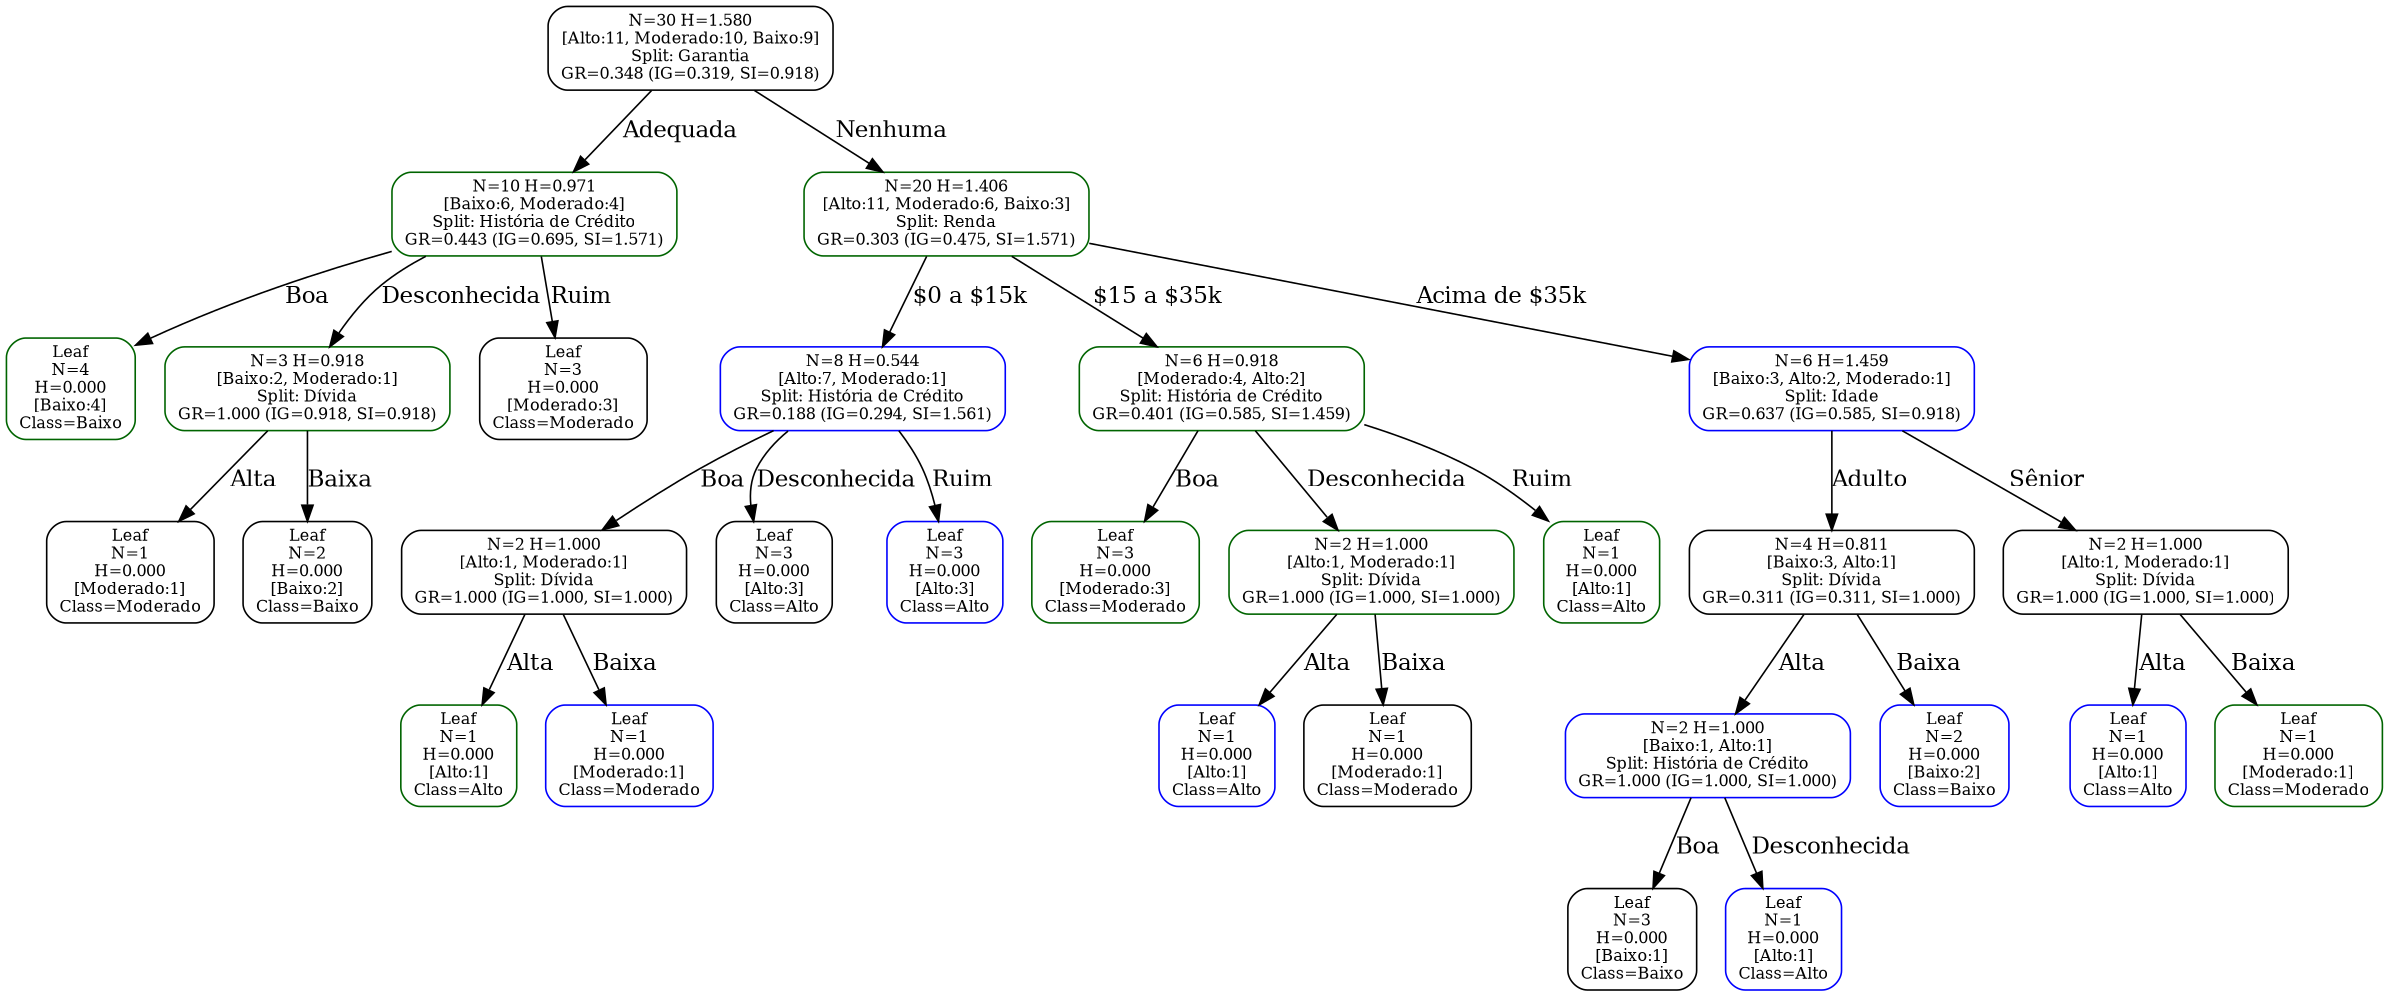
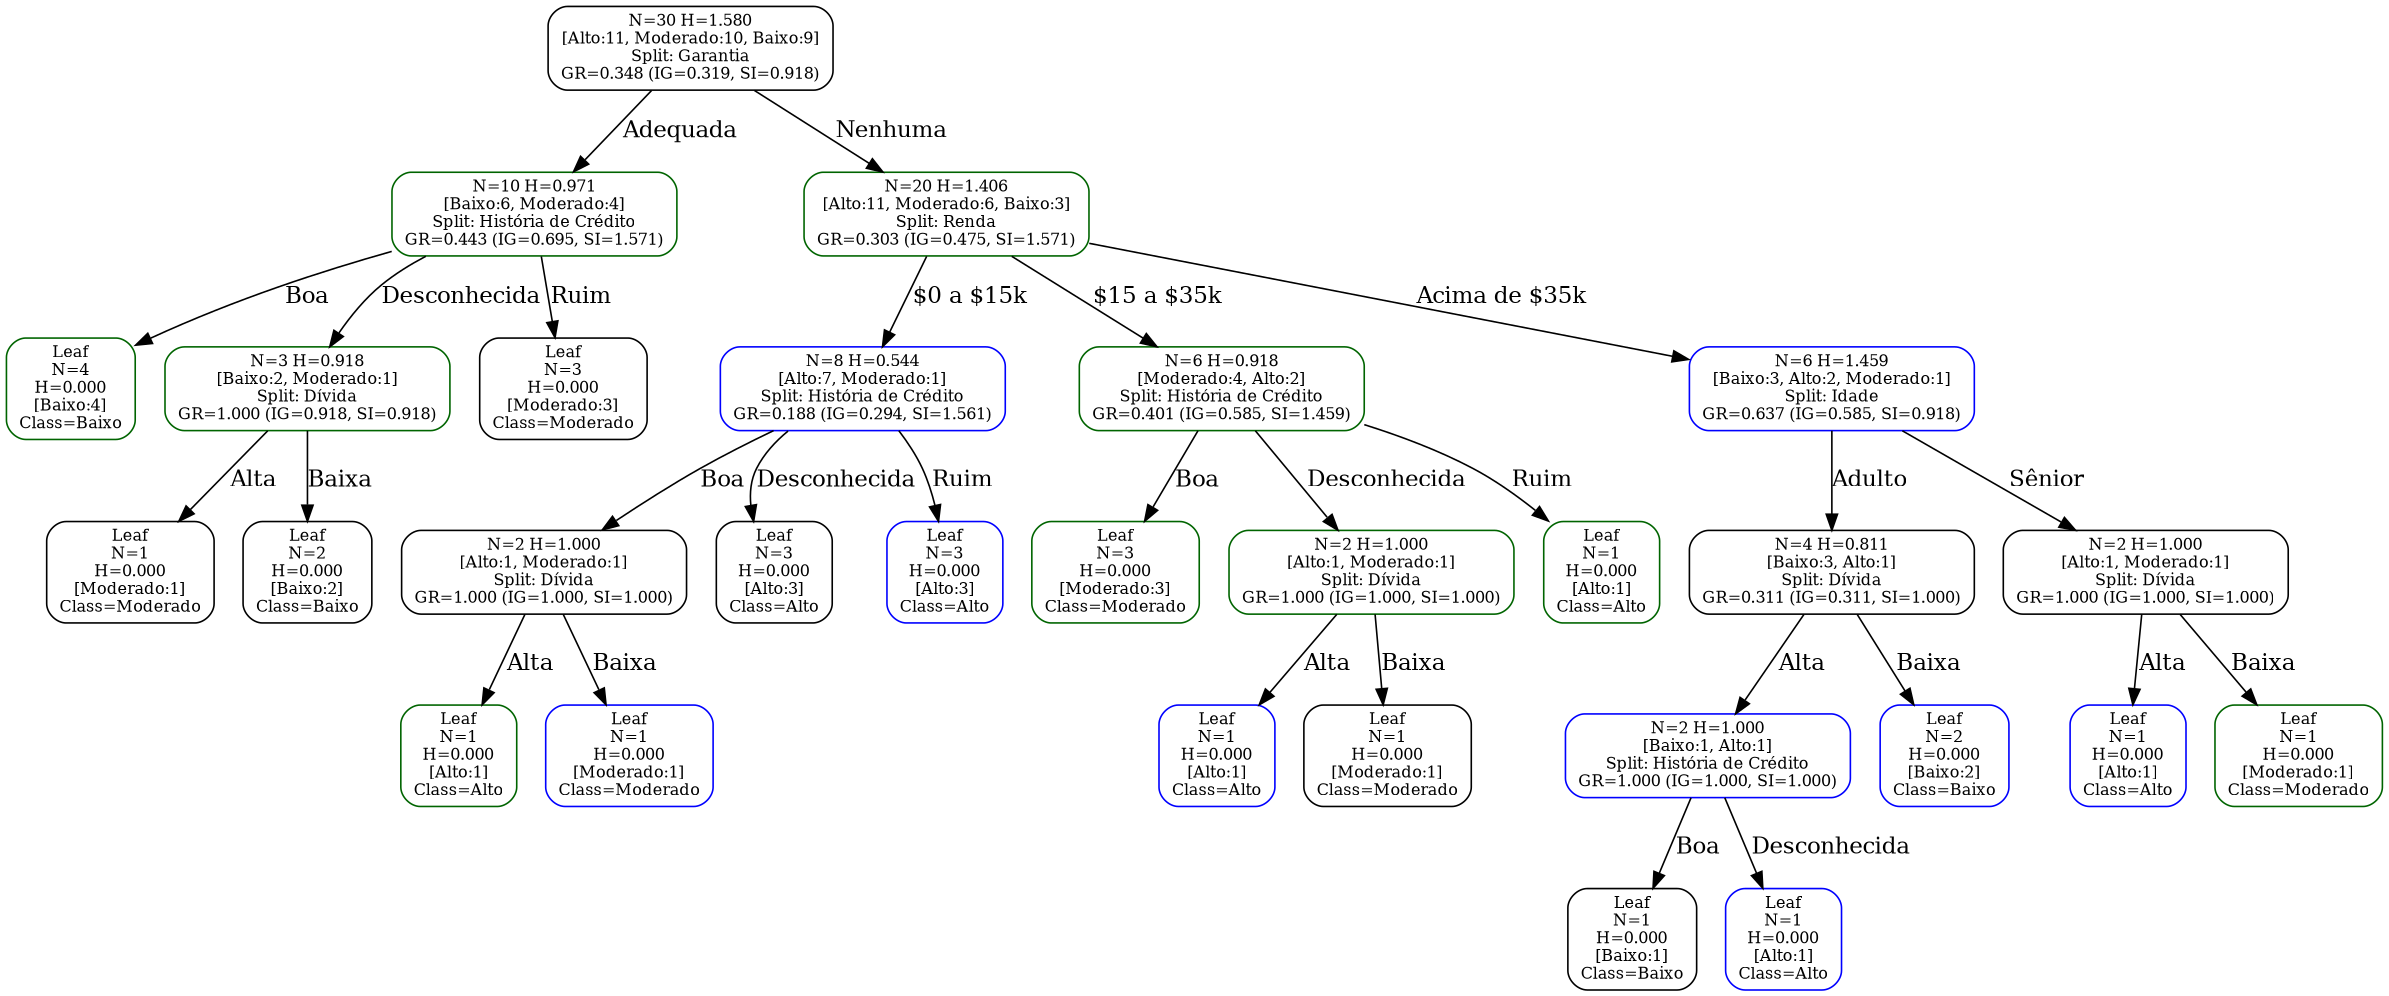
node "Leaf N=3 H=0.000 [Baixo:1] Class=Baixo": label "Leaf N=3 H=0.000 [Baixo:1] Class=Baixo" -> "Leaf N=1 H=0.000 [Baixo:1] Class=Baixo"
